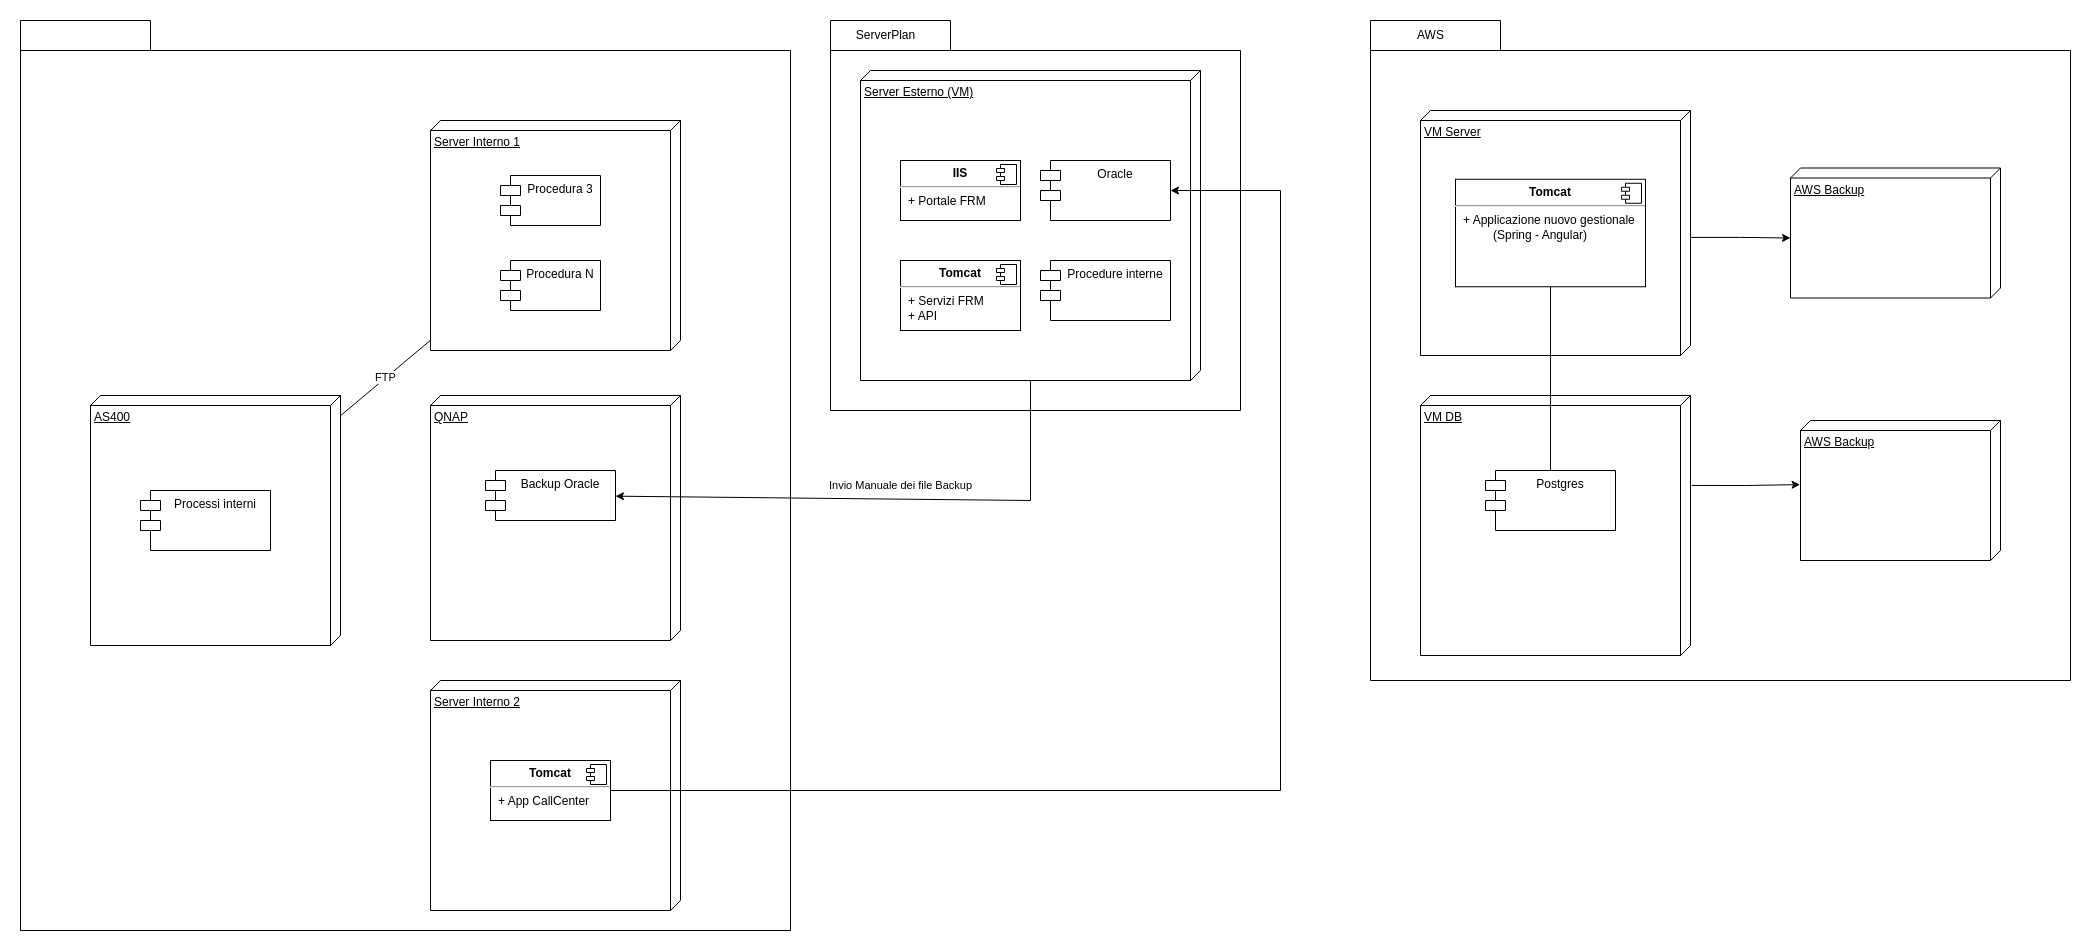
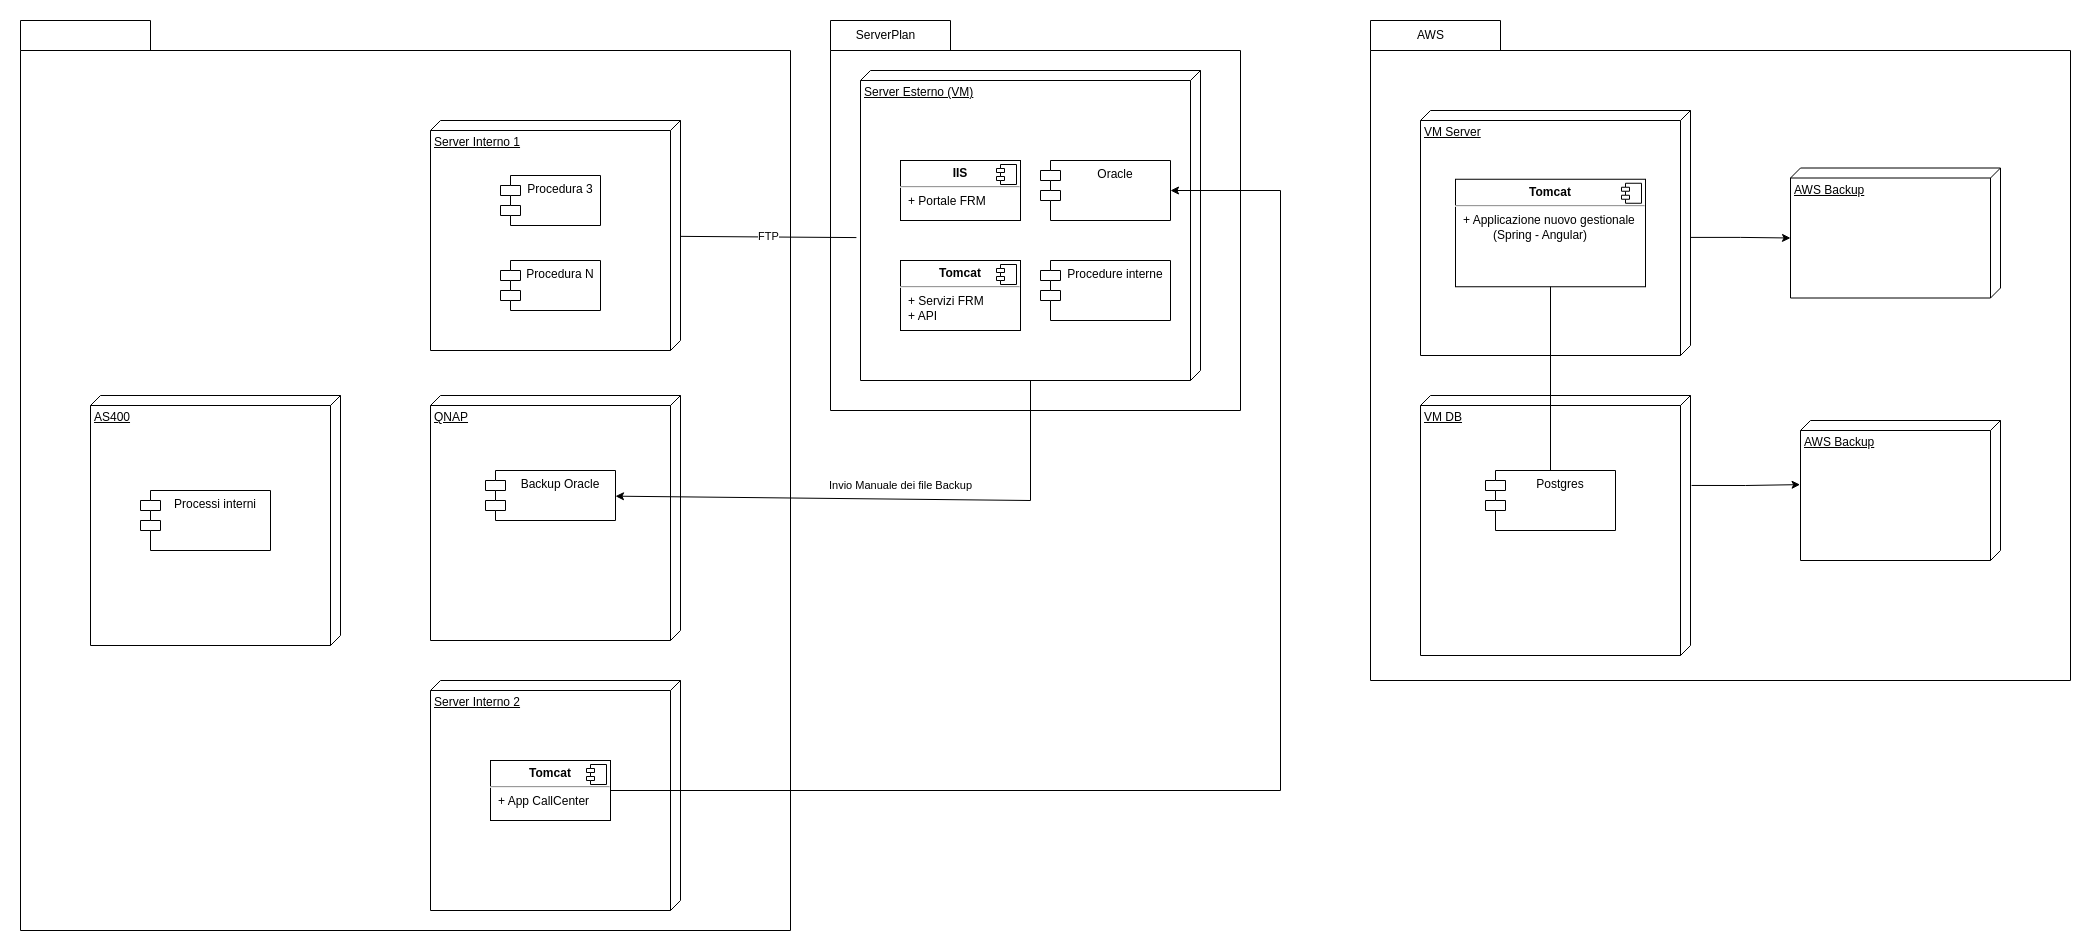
edge "Server Esterno (VM)" -- "Server Interno 1": added, label "FTP"
edge "Server Interno 1" -- "AS400": removed, label "FTP"
